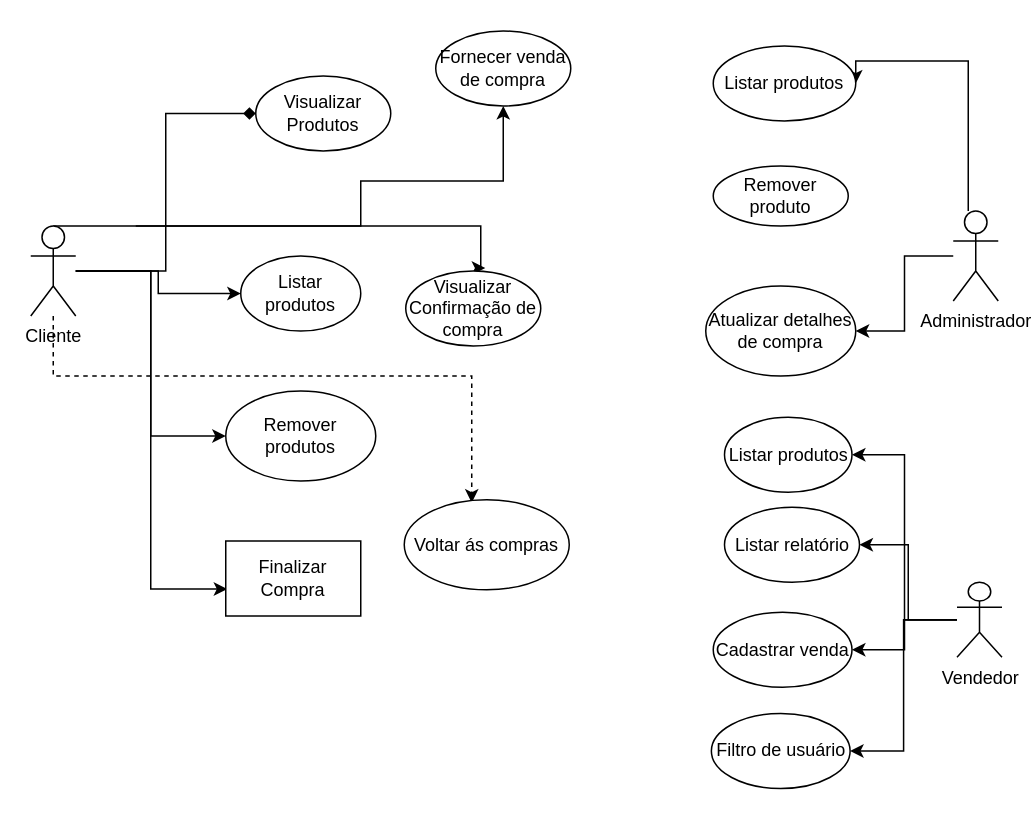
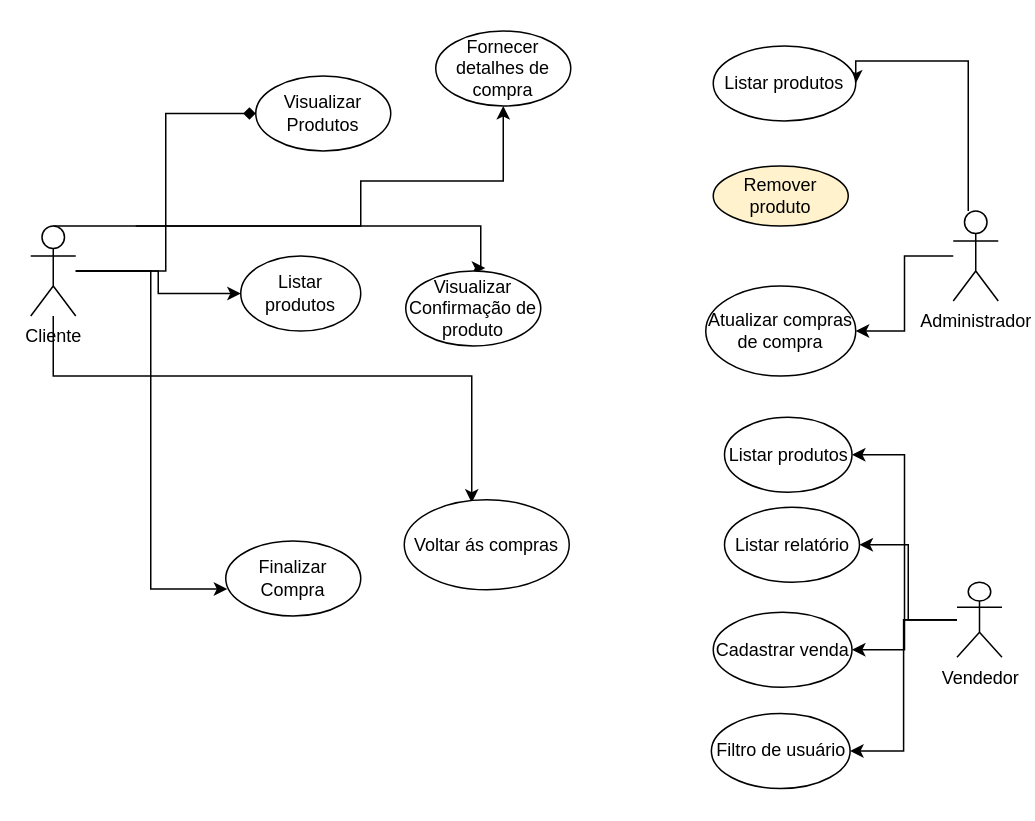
node "Fornecer venda de compra": label "Fornecer venda de compra" -> "Fornecer detalhes de compra"
node "Remover produto": fillcolor #ffffff -> #fff2cc
node "Visualizar Confirmação de compra": label "Visualizar Confirmação de compra" -> "Visualizar Confirmação de produto"
node "Atualizar detalhes de compra": label "Atualizar detalhes de compra" -> "Atualizar compras de compra"
edge "Cliente" -> "Voltar ás compras": style dashed -> solid
edge "Cliente" -> "Remover produtos": removed
node "Remover produtos": removed
node "Finalizar Compra": shape rectangle -> ellipse
